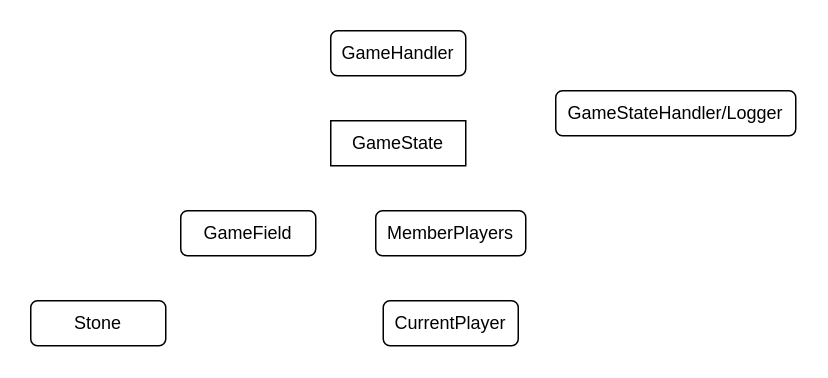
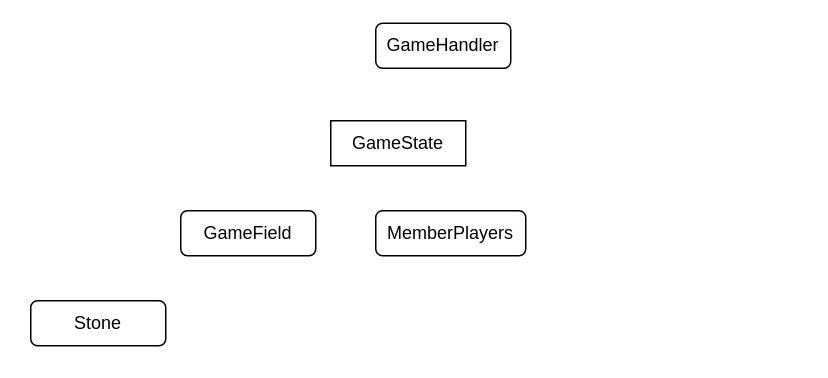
node "GameHandler": moved (398, 53) -> (443, 46)
node "GameStateHandler/Logger": removed
node "CurrentPlayer": removed
